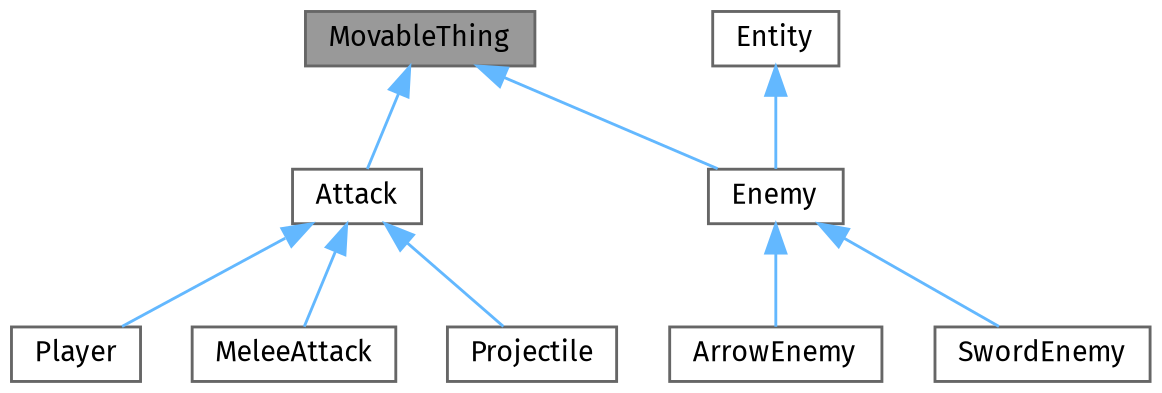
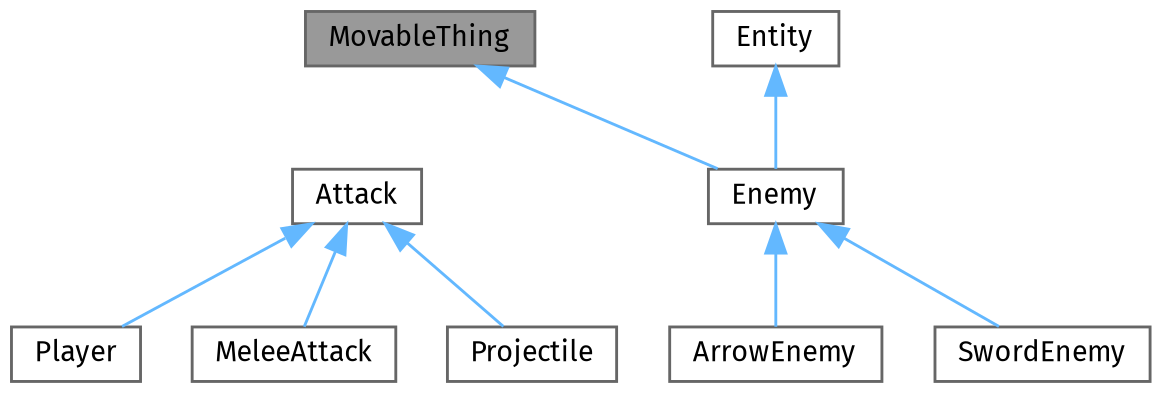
edge "Attack" -> "MovableThing": removed
